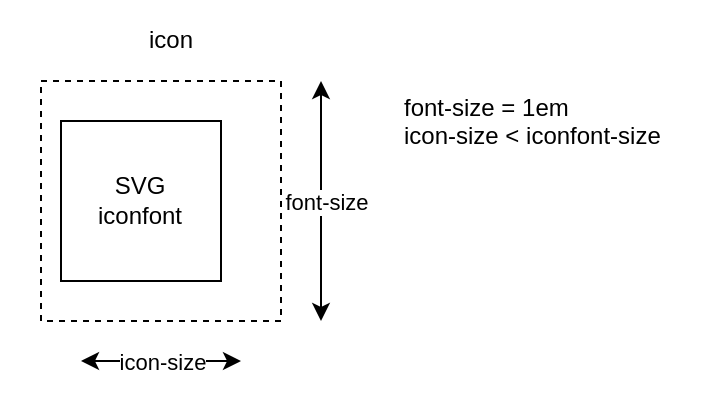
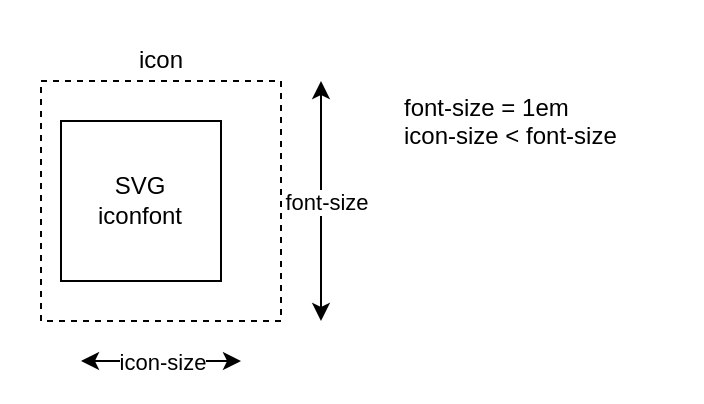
node "icon": moved (171, 41) -> (161, 61)
node "font-size = 1em icon-size < iconfont-size": label "font-size = 1em icon-size < iconfont-size" -> "font-size = 1em icon-size < font-size"
